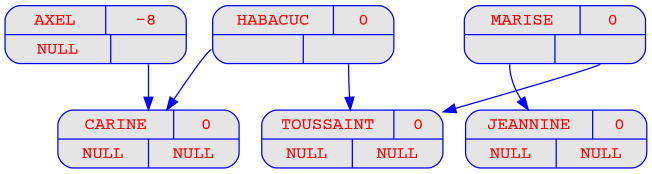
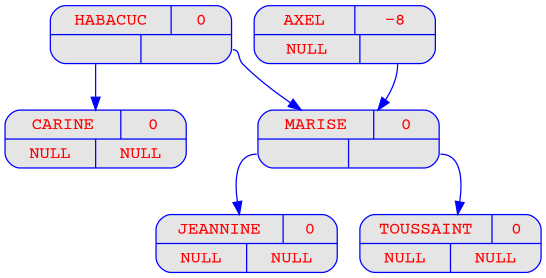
edge "AXEL" -> "CARINE": now "AXEL" -> "MARISE"
edge "HABACUC" -> "TOUSSAINT": now "HABACUC" -> "MARISE"
